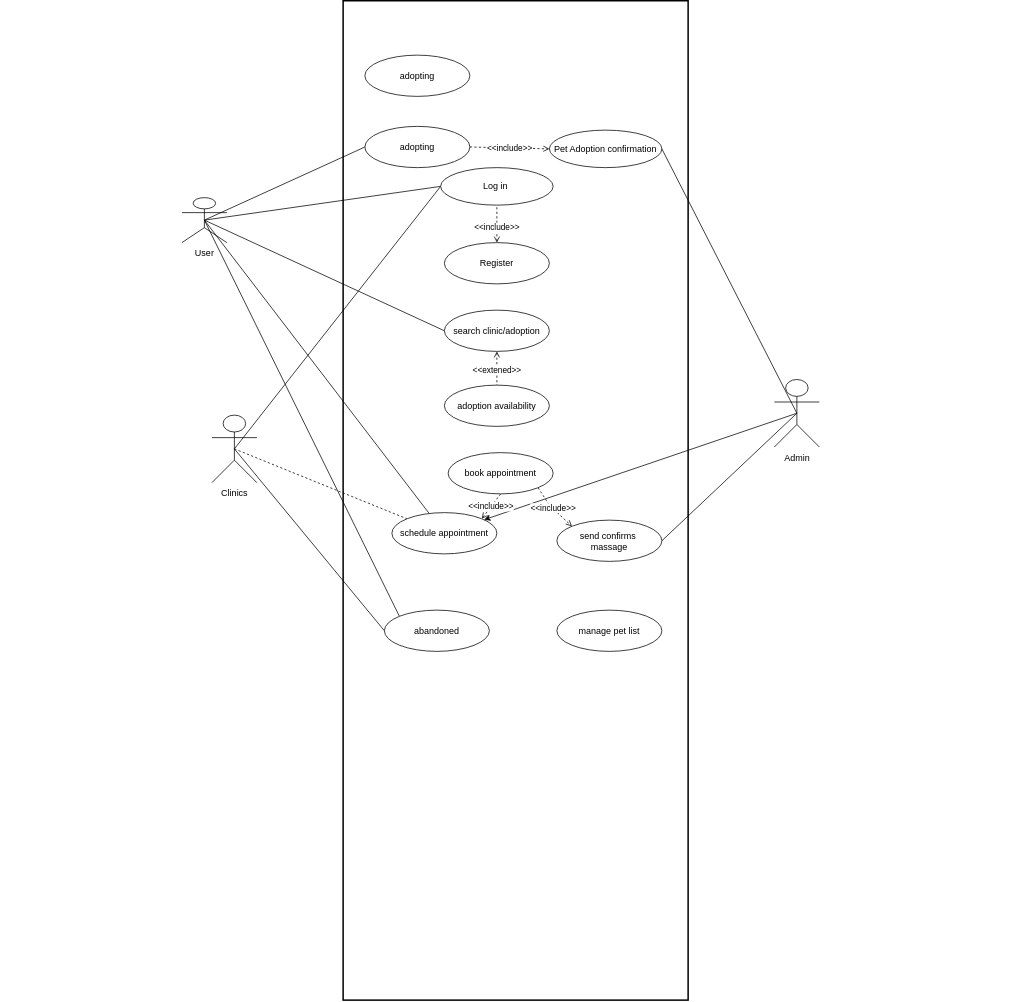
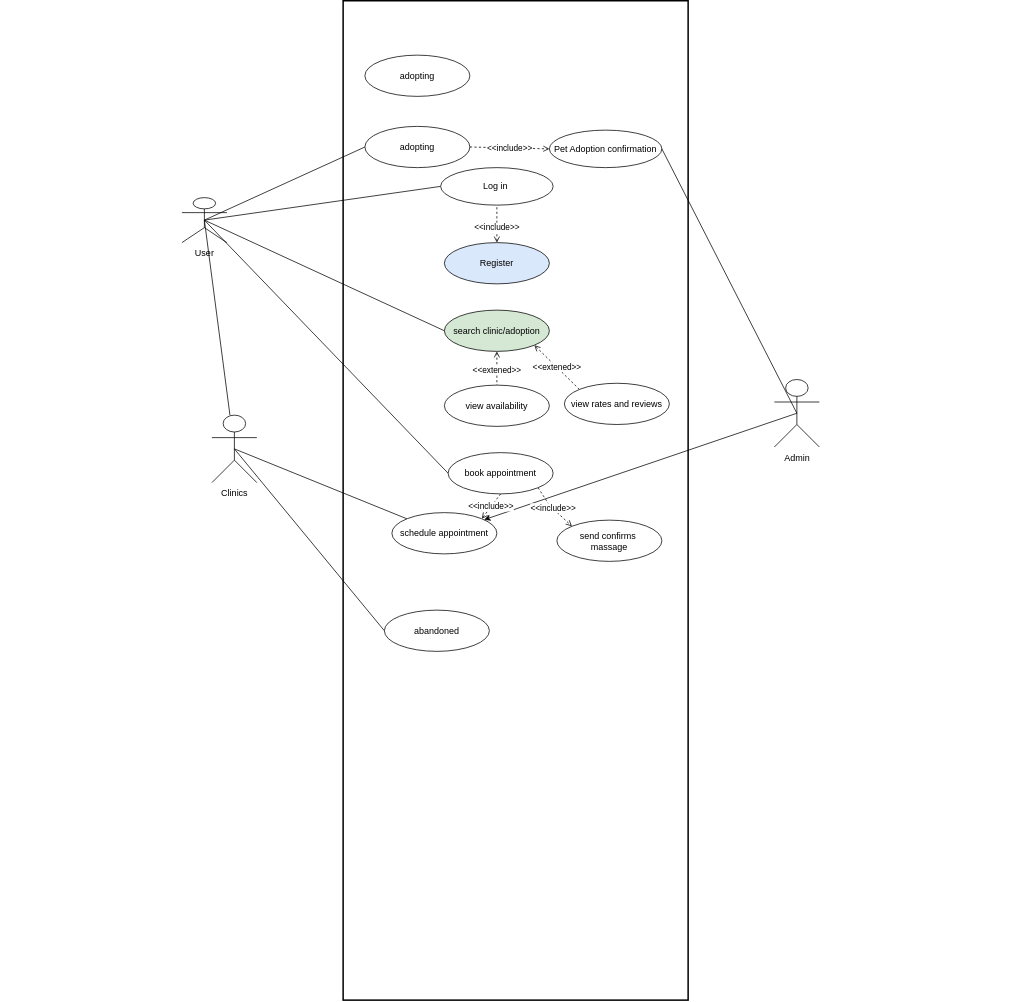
node "Register": fillcolor #ffffff -> #dae8fc
edge "Log in" -- "Clinics": removed
node "search clinic/adoption": fillcolor #ffffff -> #d5e8d4
edge "view rates and reviews" -> "search clinic/adoption": added, label "<<extened>>"
edge "User" -- "schedule appointment": now "User" -- "book appointment"
node "view rates and reviews": added
node "adoption availability": label "adoption availability" -> "view availability"
edge "User" -- "abandoned": now "User" -- "Clinics"
edge "Admin" -- "send confirms massage": removed
edge "Clinics" -- "schedule appointment": style dashed -> solid
node "manage pet list": removed
